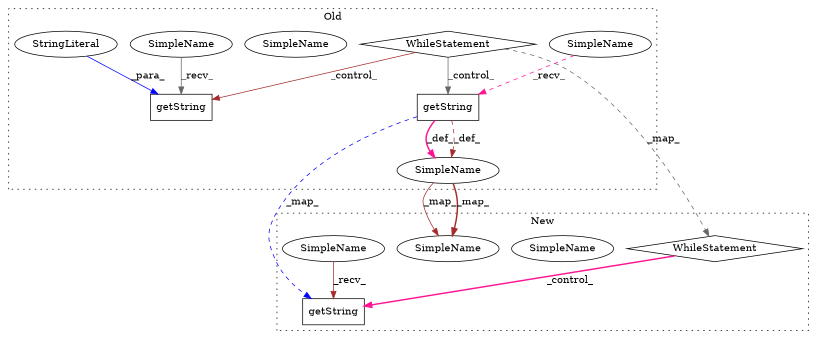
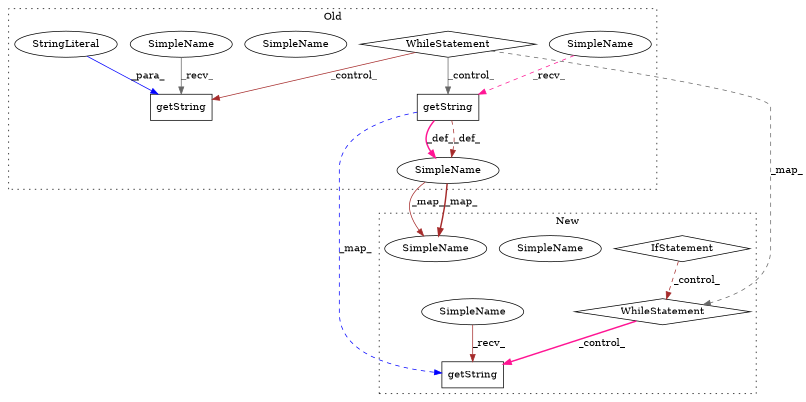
node "IfStatement": added
